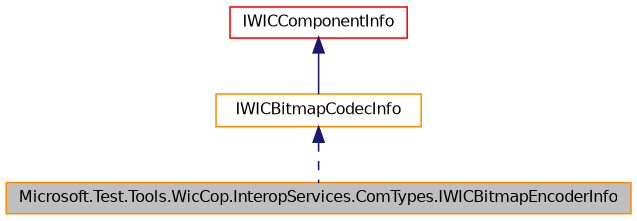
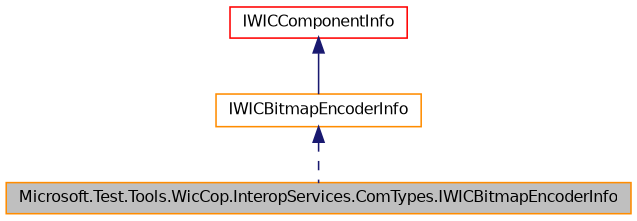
node "IWICBitmapCodecInfo": label "IWICBitmapCodecInfo" -> "IWICBitmapEncoderInfo"
